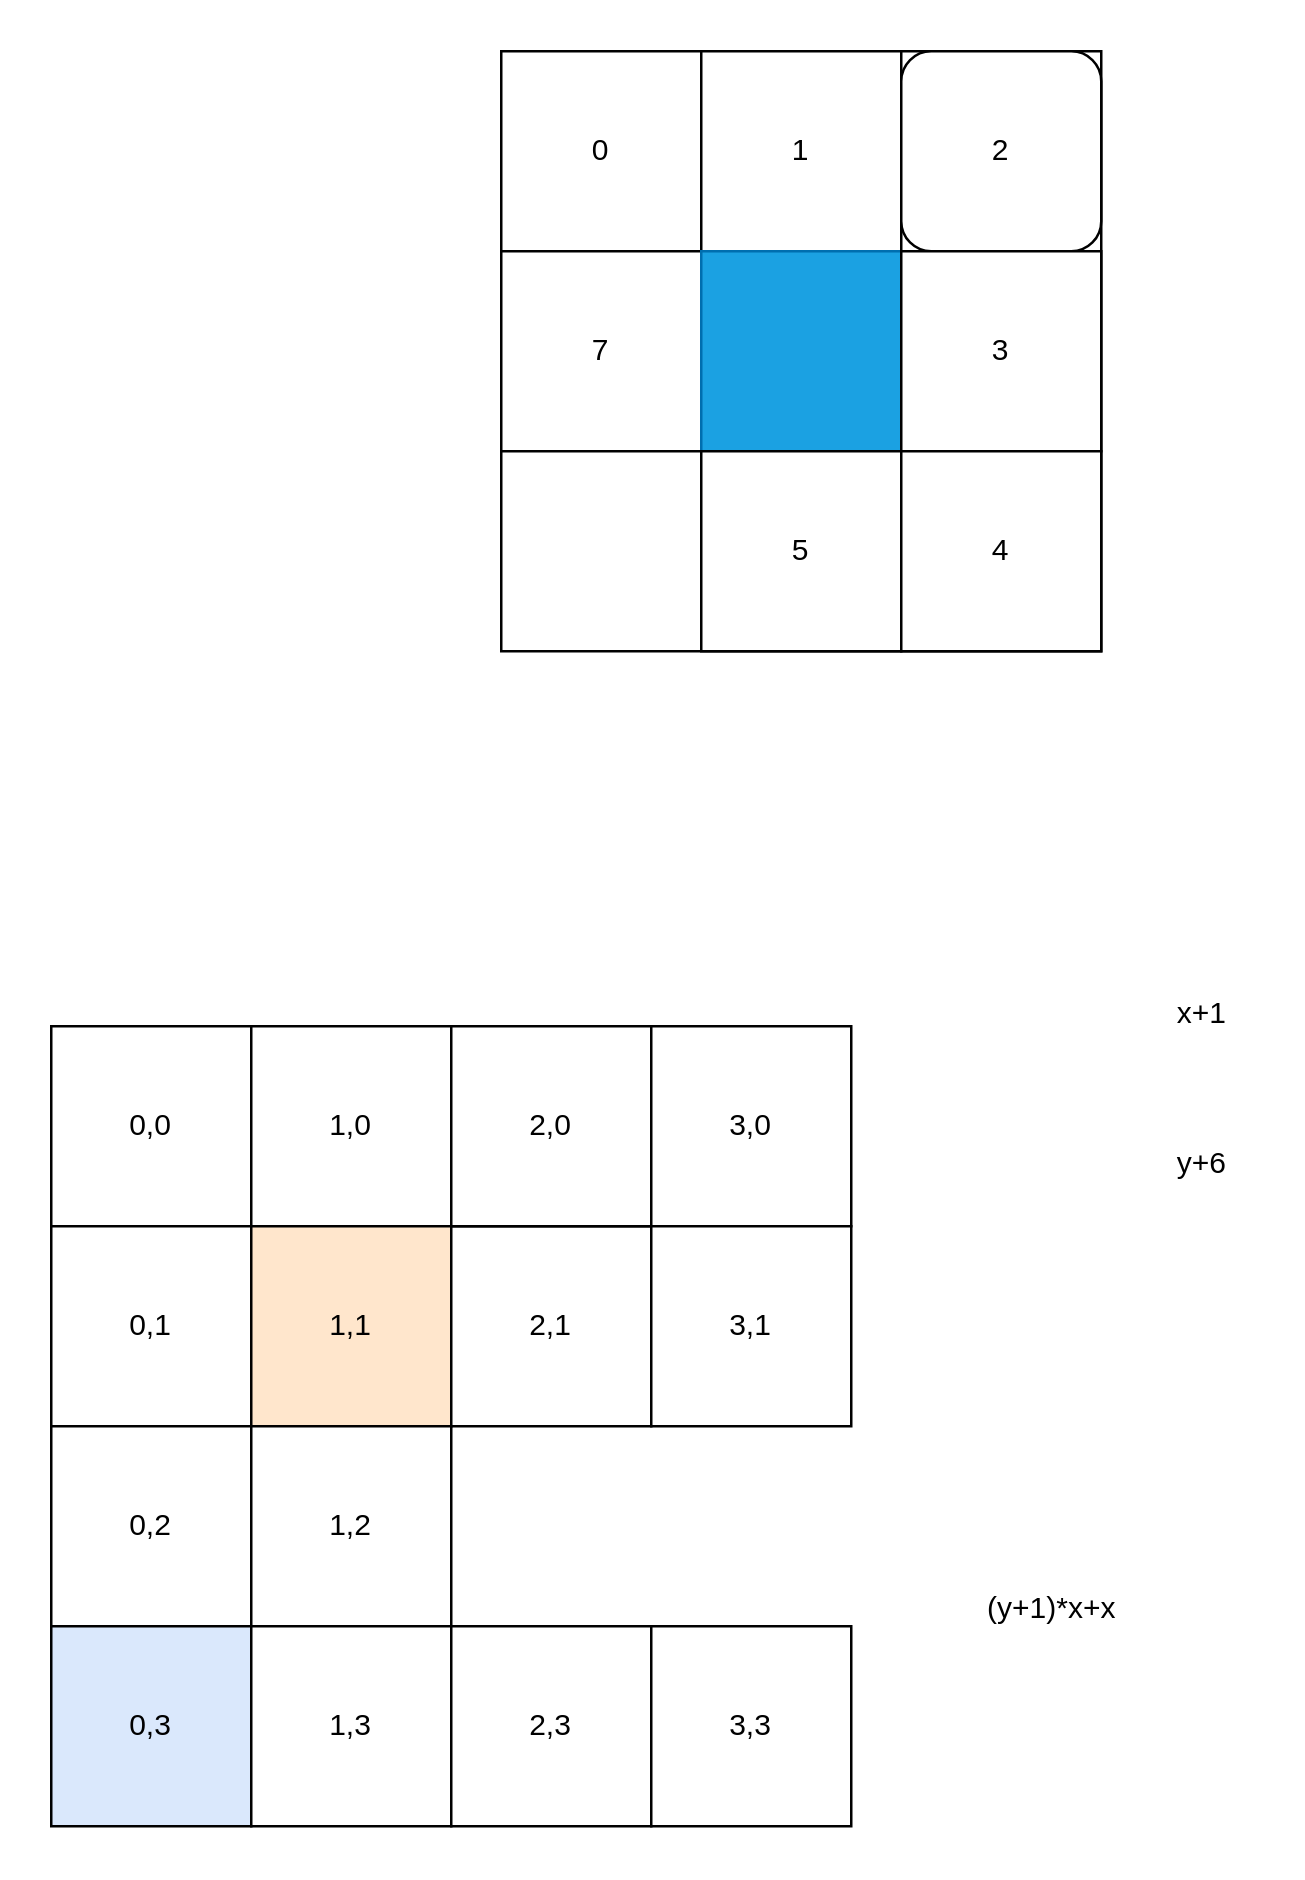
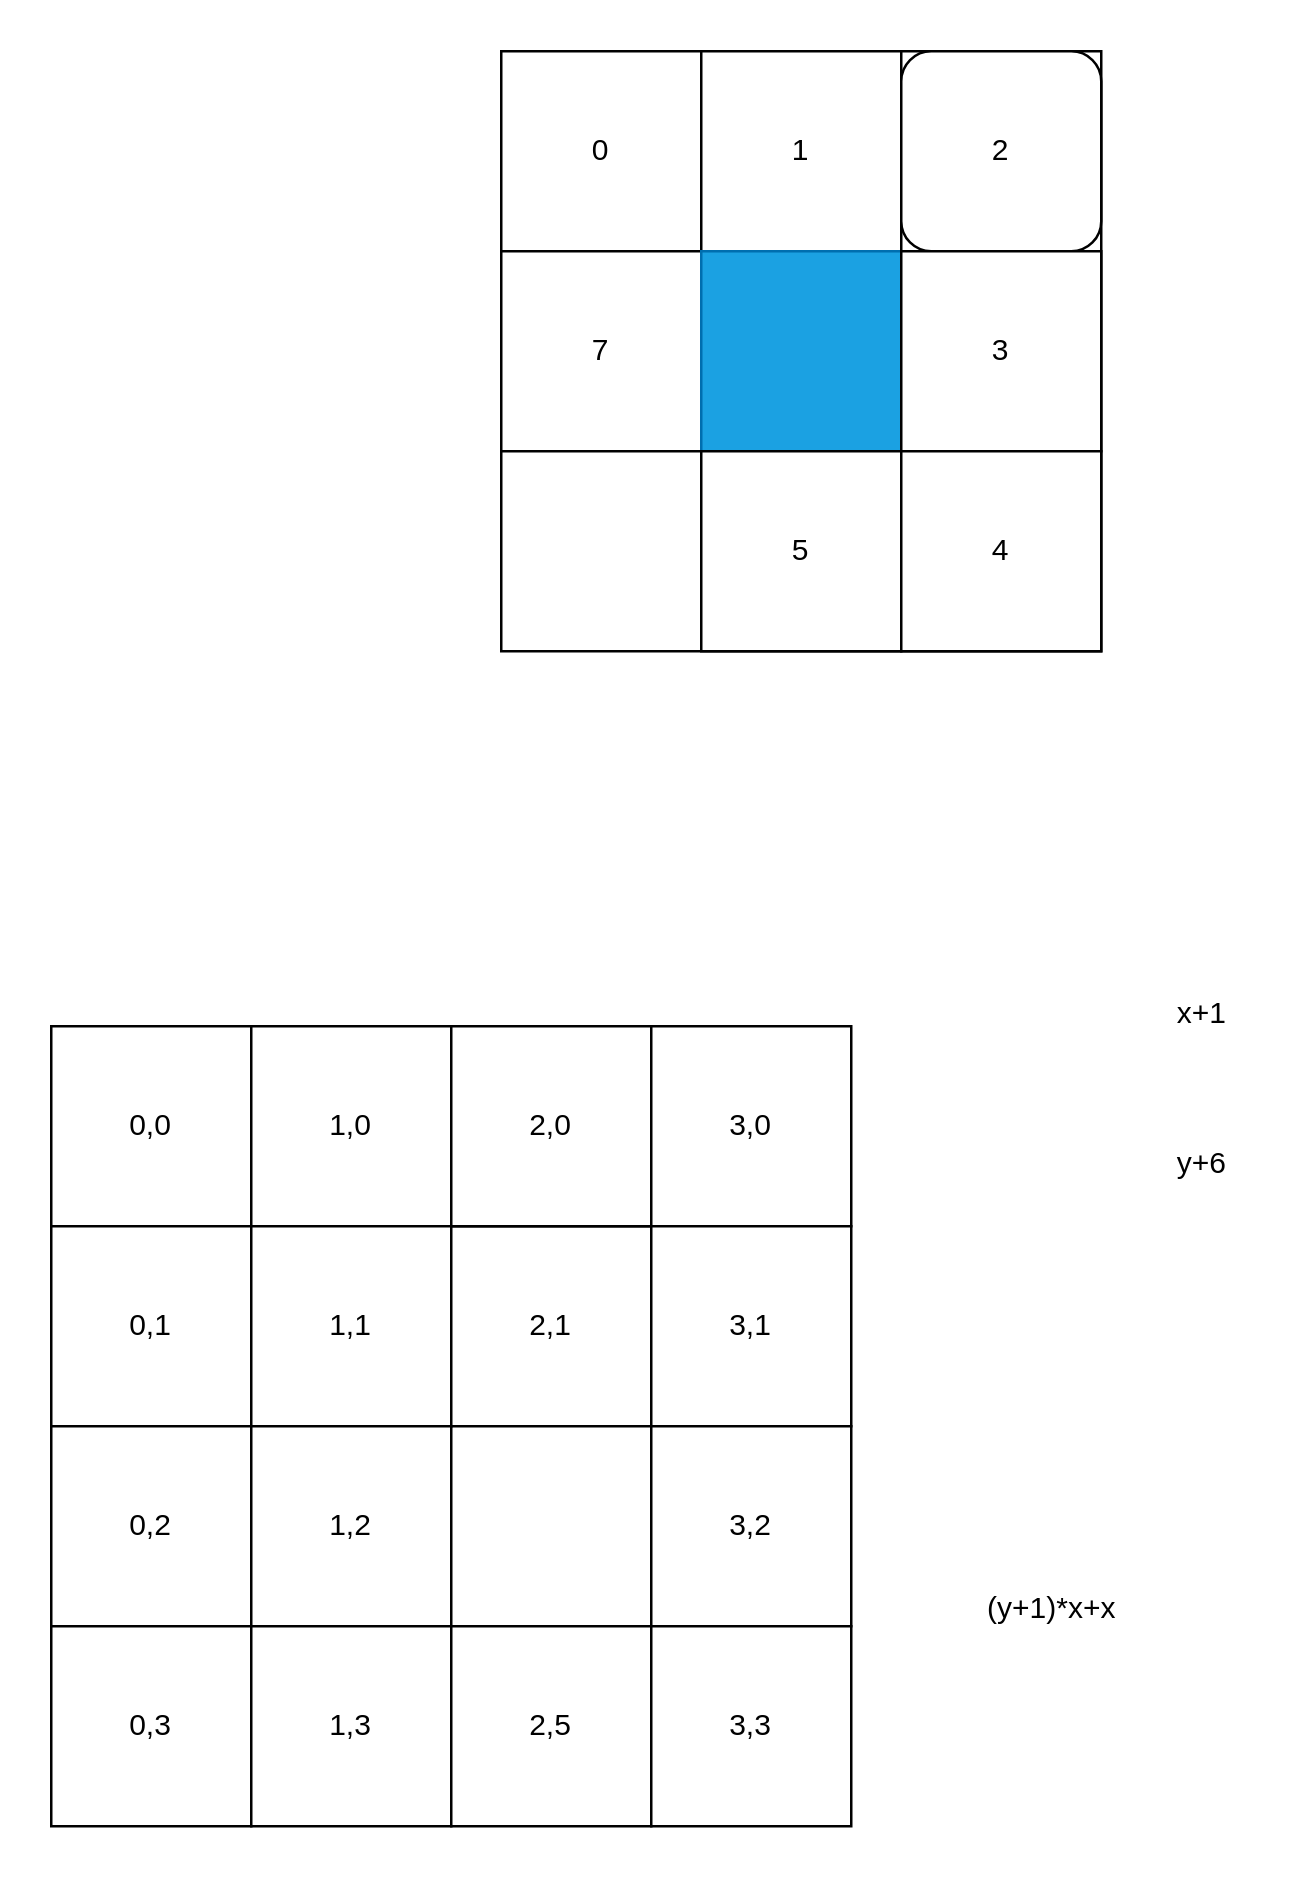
node "1,1": fillcolor #ffe6cc -> #ffffff
node "3,2": added
node "0,3": fillcolor #dae8fc -> #ffffff
node "2,3": label "2,3" -> "2,5"
